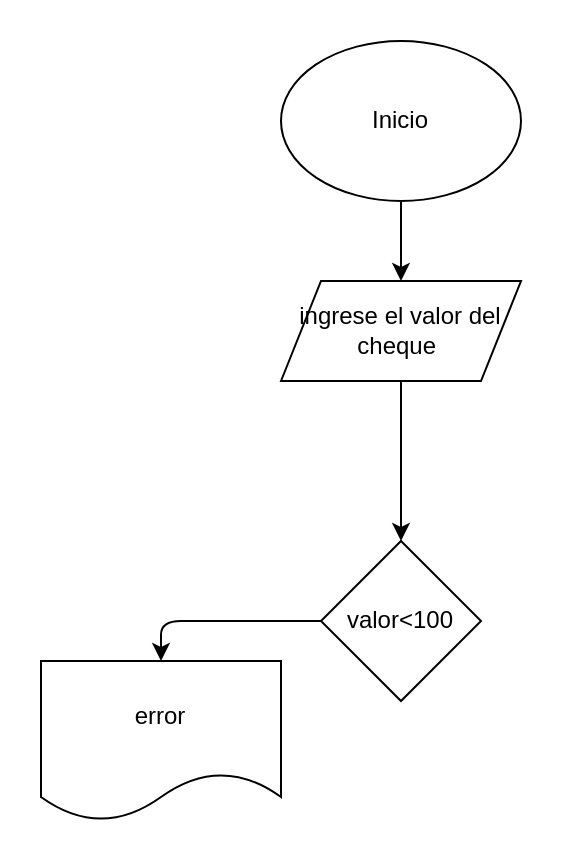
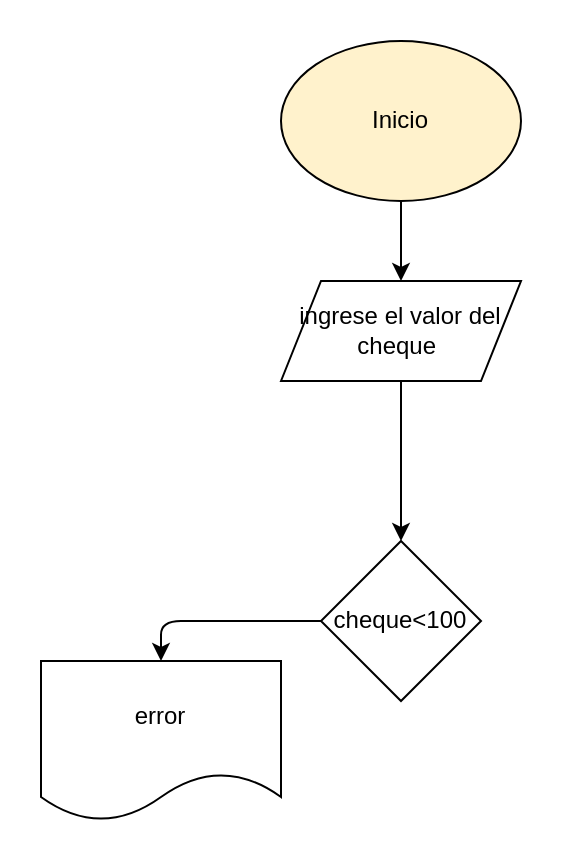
node "Inicio": fillcolor #ffffff -> #fff2cc
node "valor<100": label "valor<100" -> "cheque<100"
